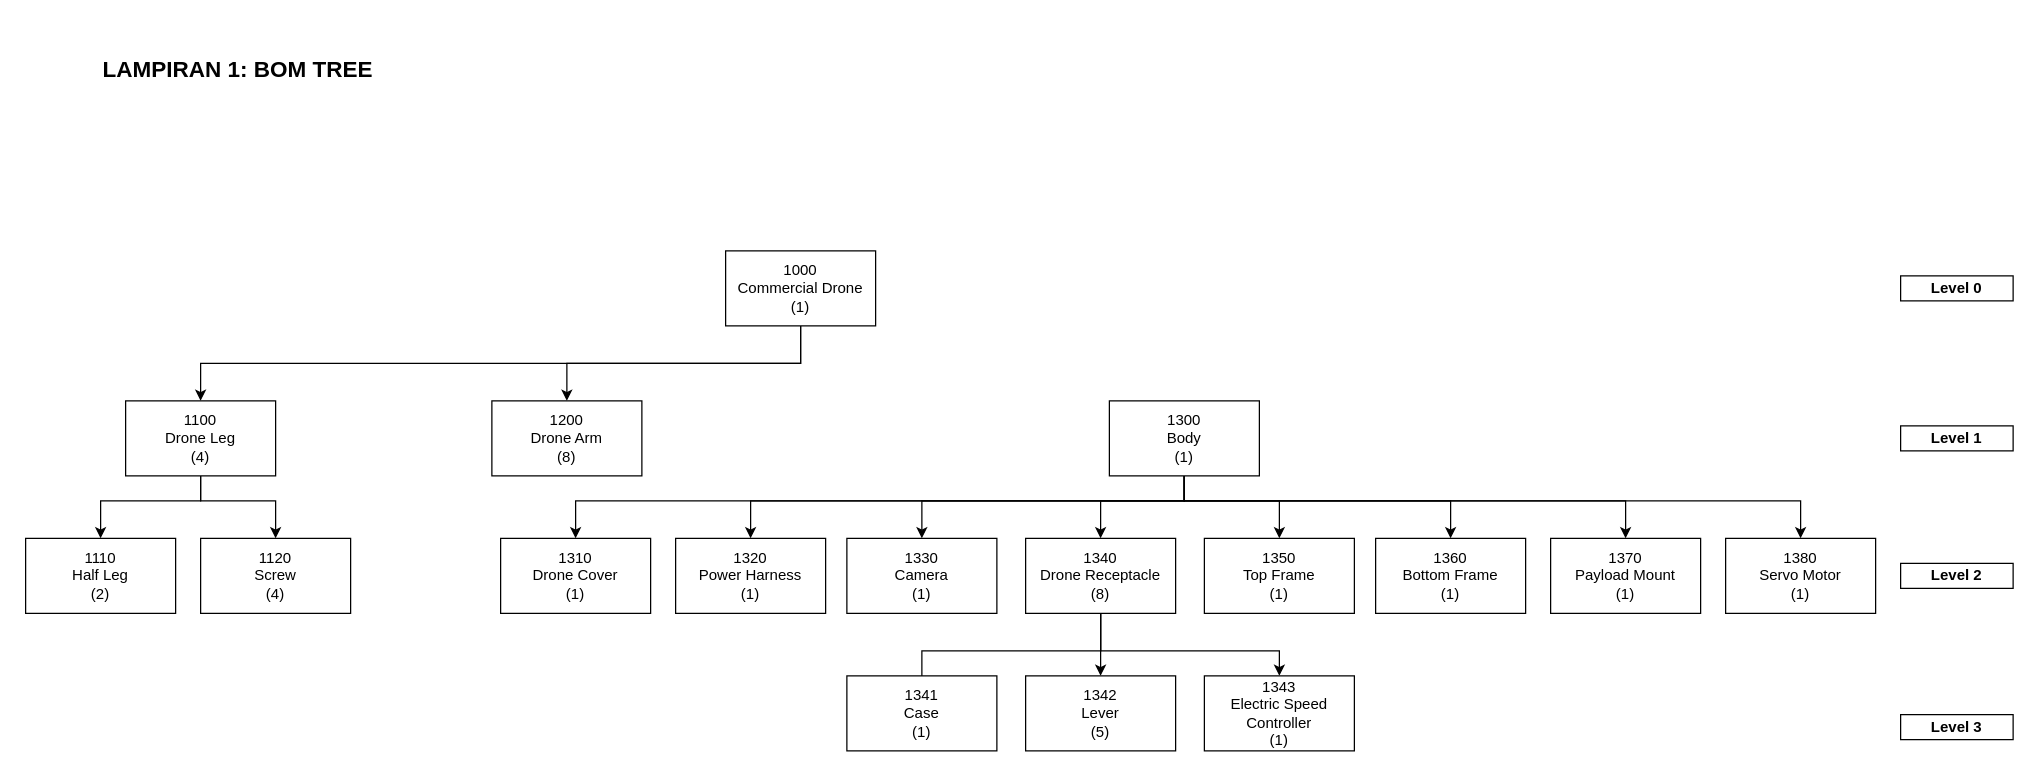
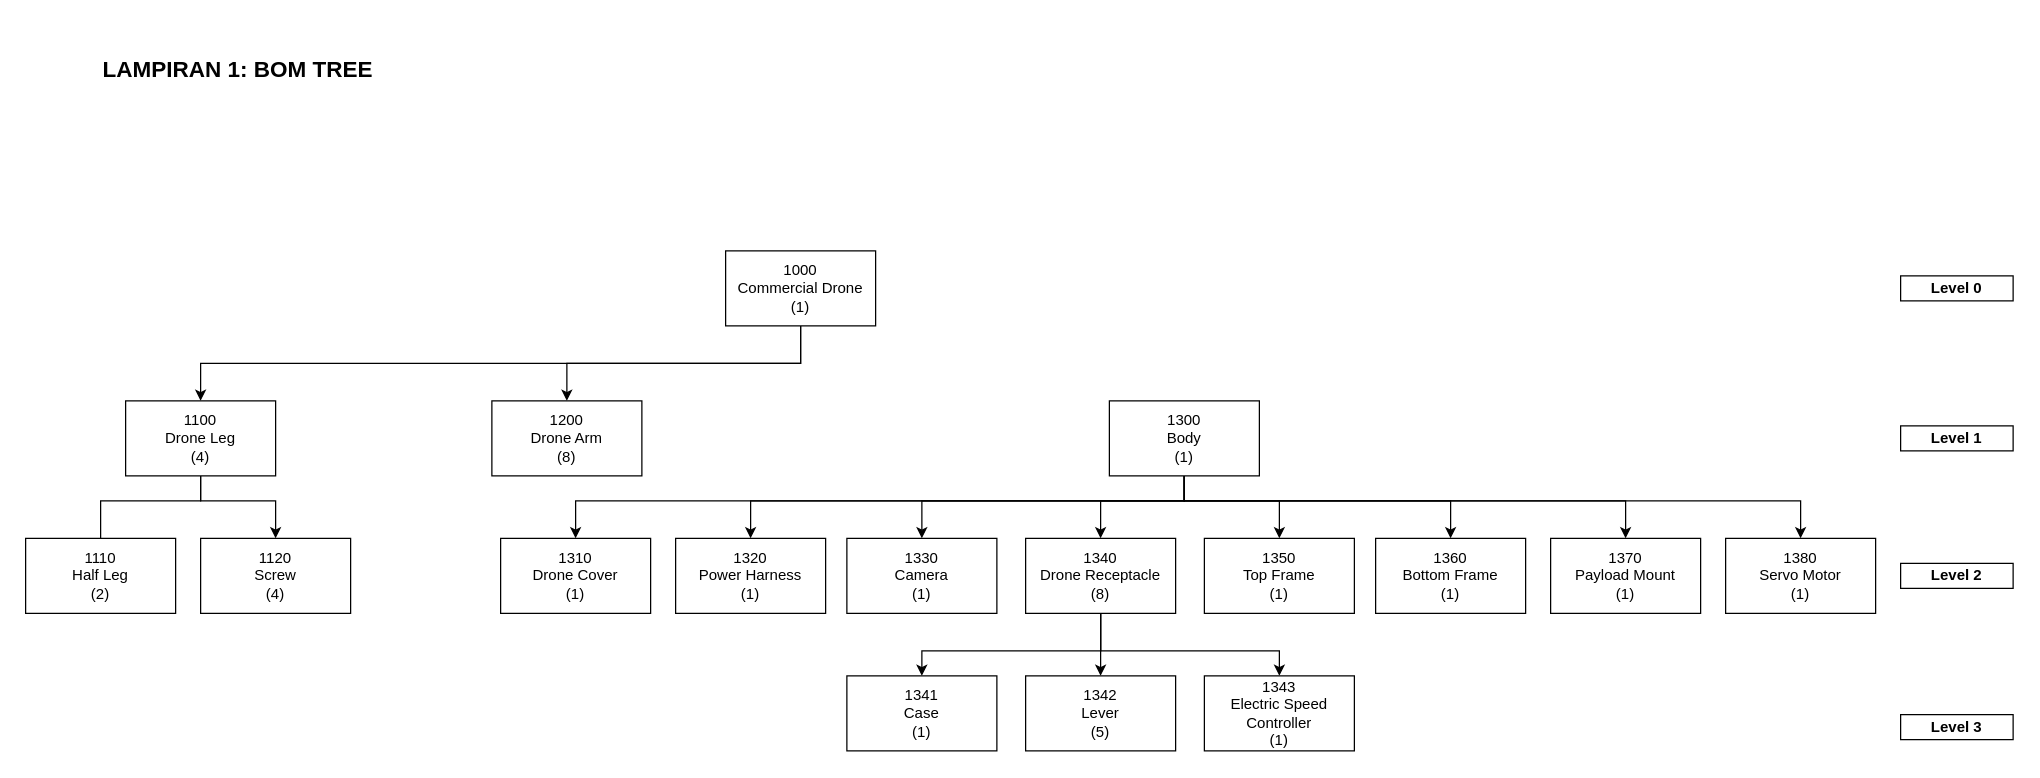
edge "1100 Drone Leg (4)" -> "1110 Half Leg (2)": arrowhead classic -> none
edge "1340 Drone Receptacle (8)" -- "1341 Case (1)": arrowhead none -> classic
